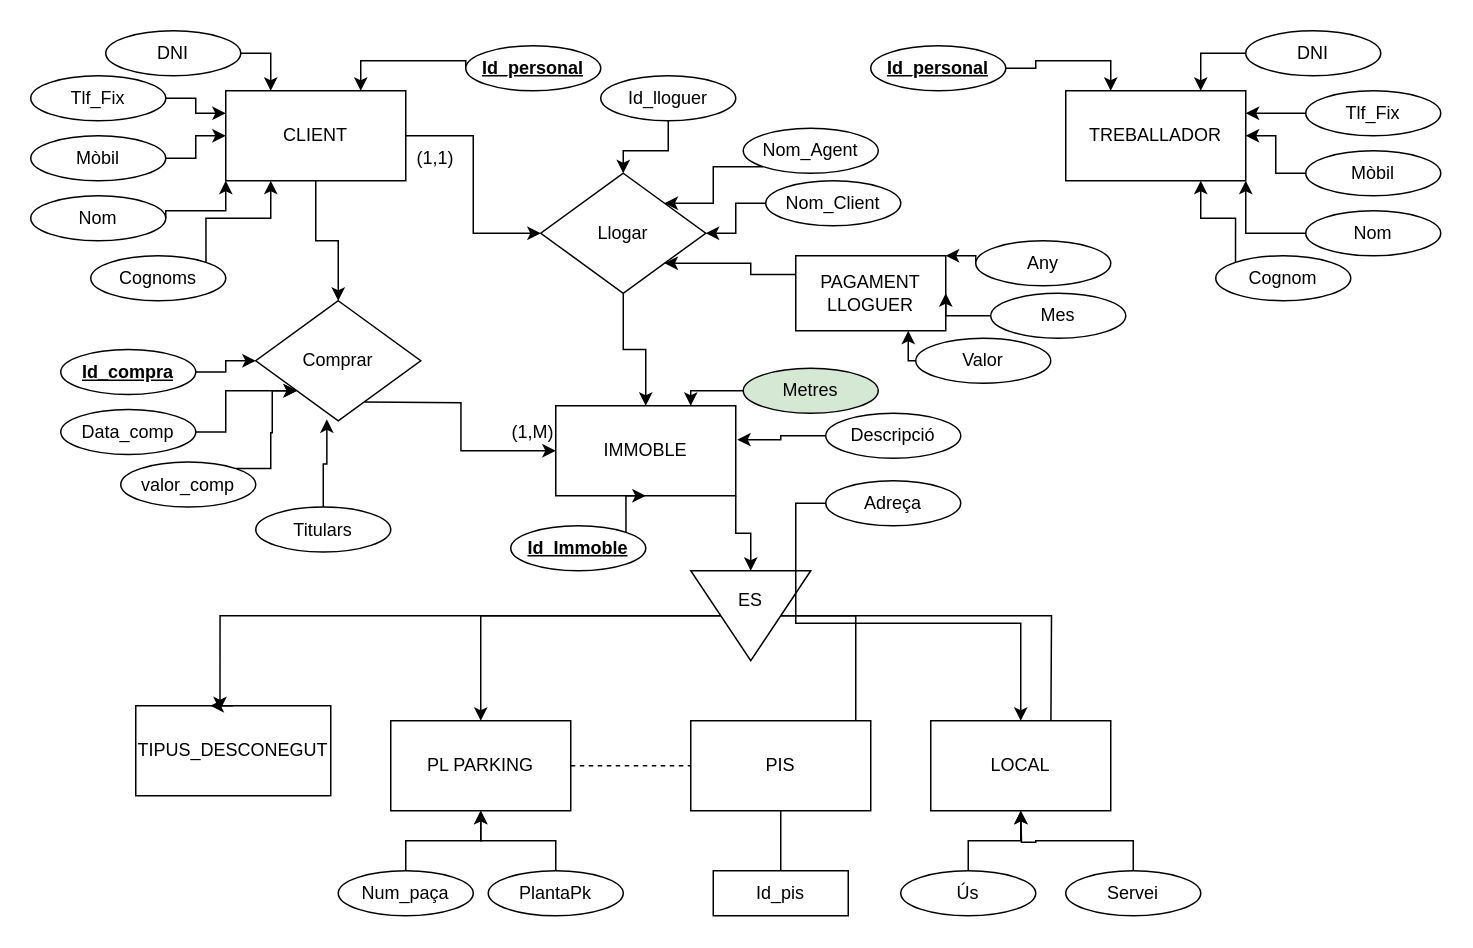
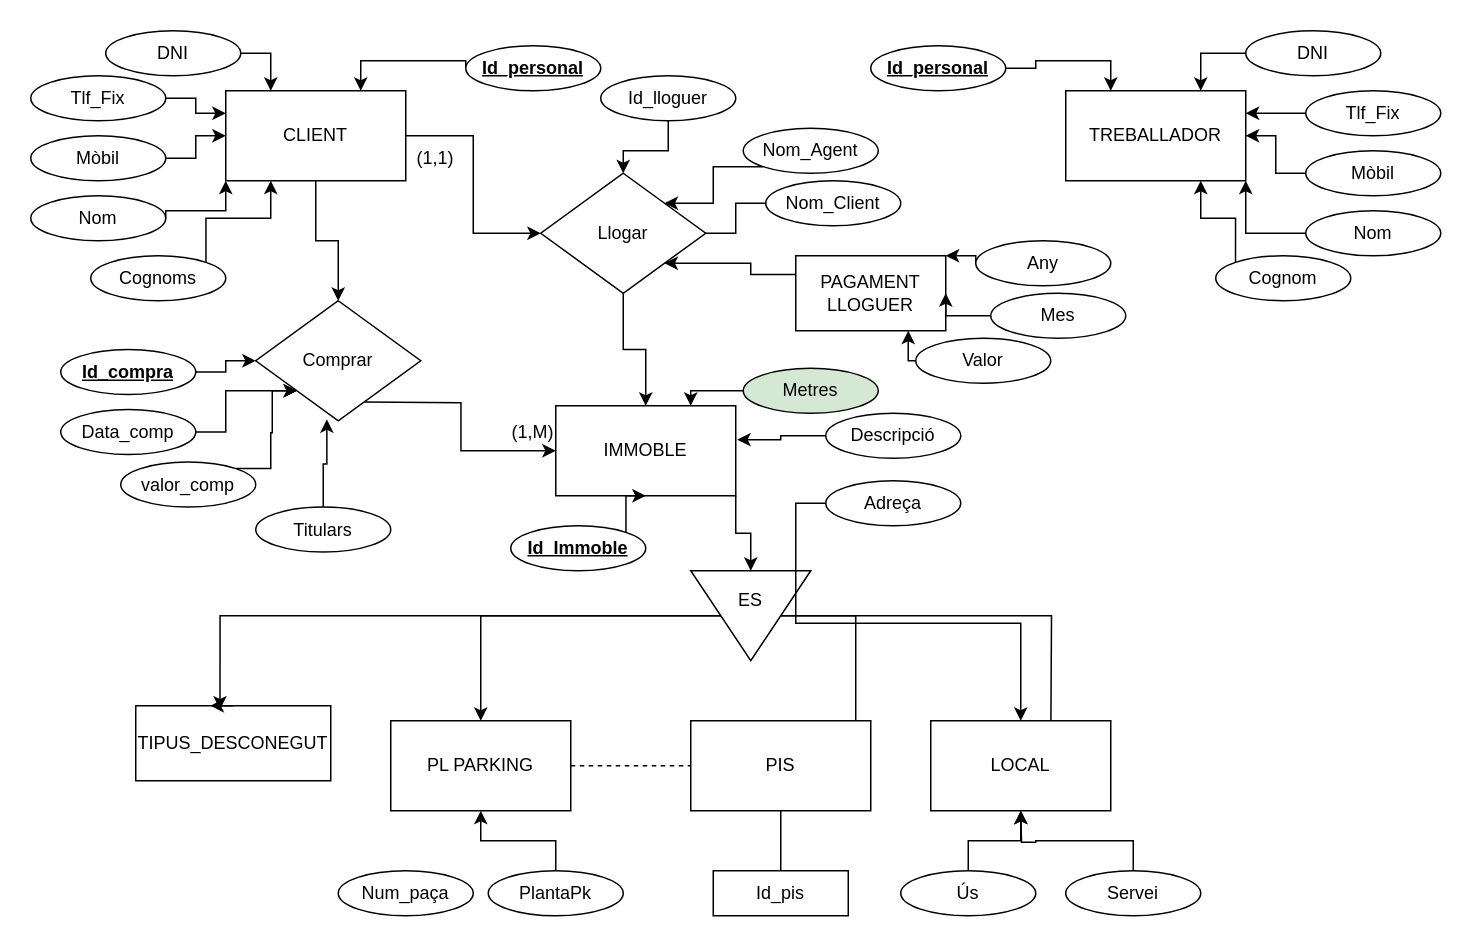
edge "Nom_Client" -> "Llogar": arrowhead classic -> none
node "TIPUS_DESCONEGUT": size 195x90 -> 195x75
edge "Num_paça" -> "PL PARKING": removed
